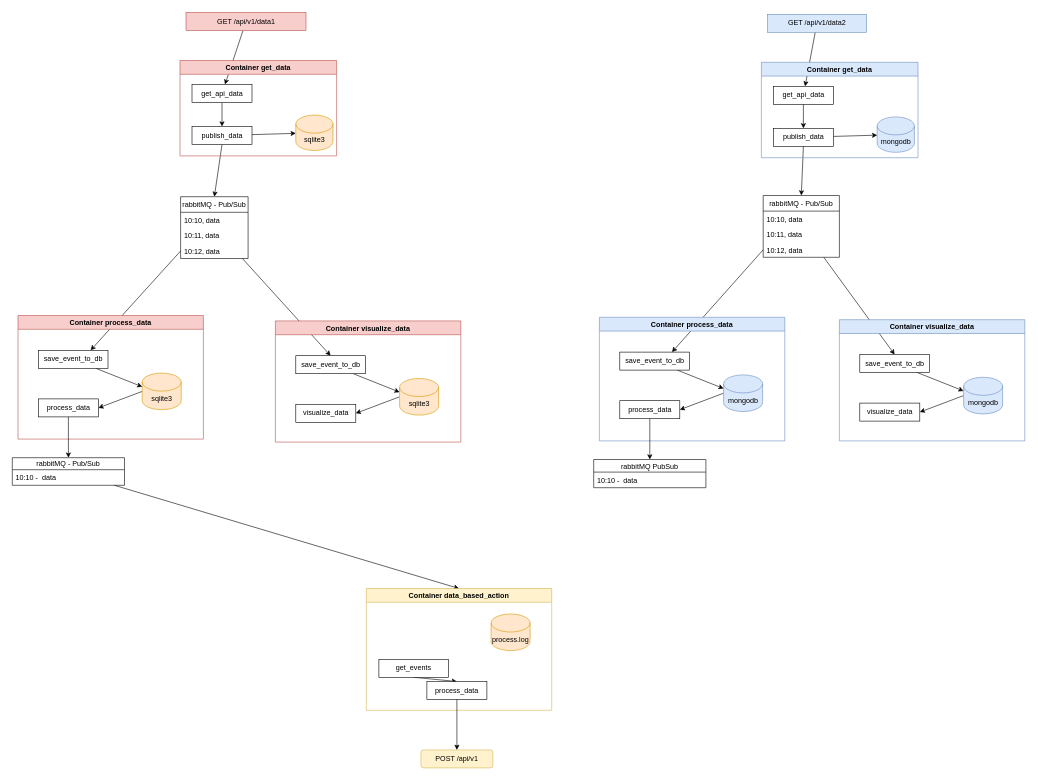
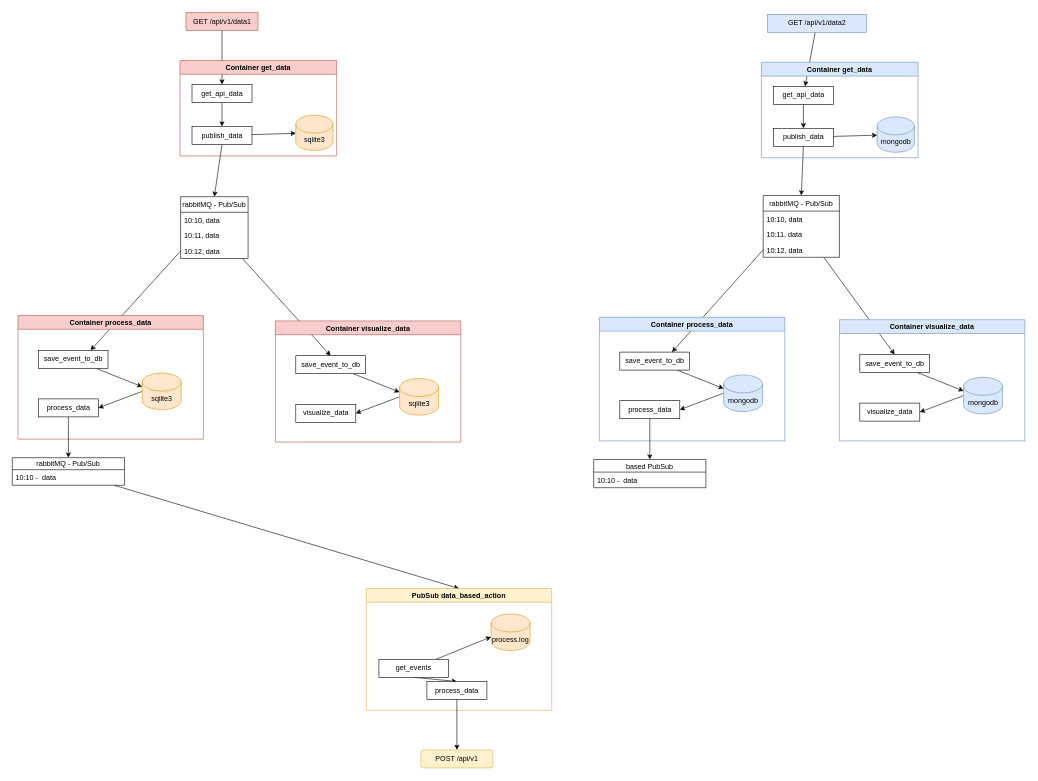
node "GET /api/v1/data1": size 120x18 -> 72x18
node "rabbitMQ PubSub": label "rabbitMQ PubSub" -> "based PubSub"
node "Container data_based_action": label "Container data_based_action" -> "PubSub data_based_action"
edge "get_events" -> "process.log": added
